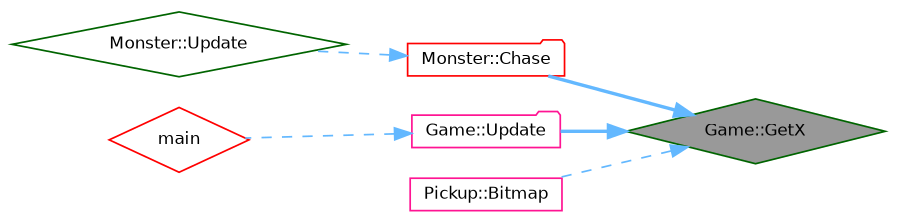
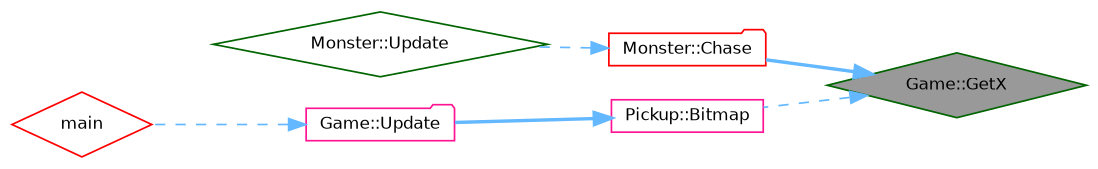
edge "Game::Update" -> "Game::GetX": now "Game::Update" -> "Pickup::Bitmap"
